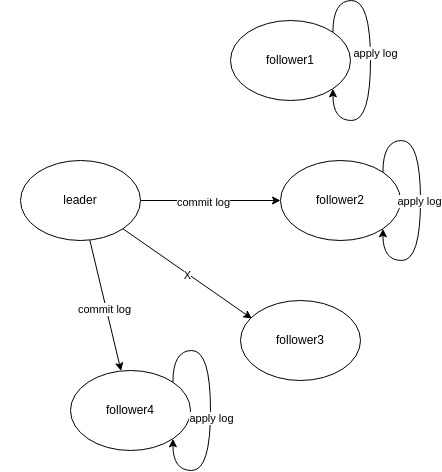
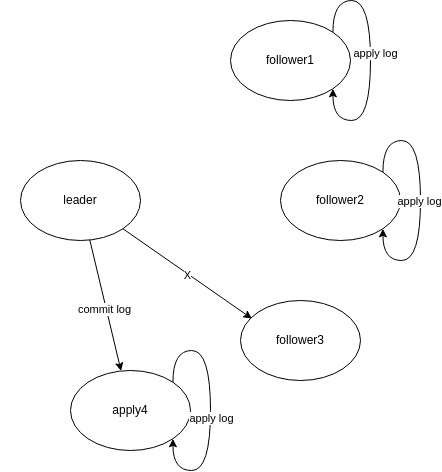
edge "leader" -> "follower2": removed, label "commit log"
node "follower4": label "follower4" -> "apply4"
